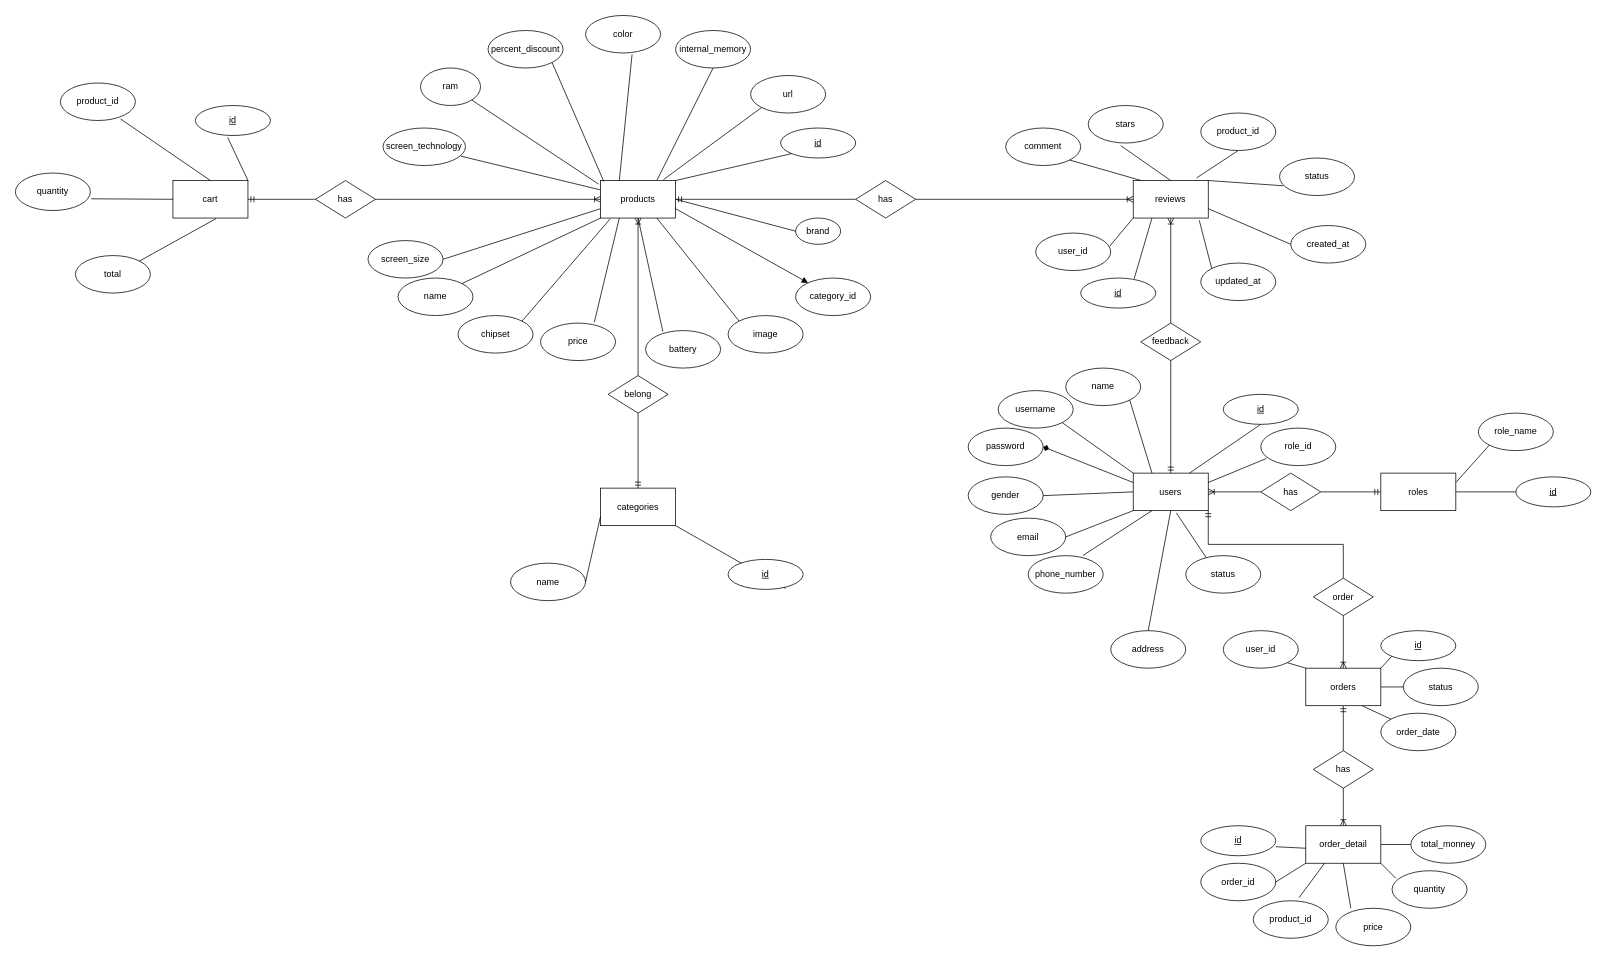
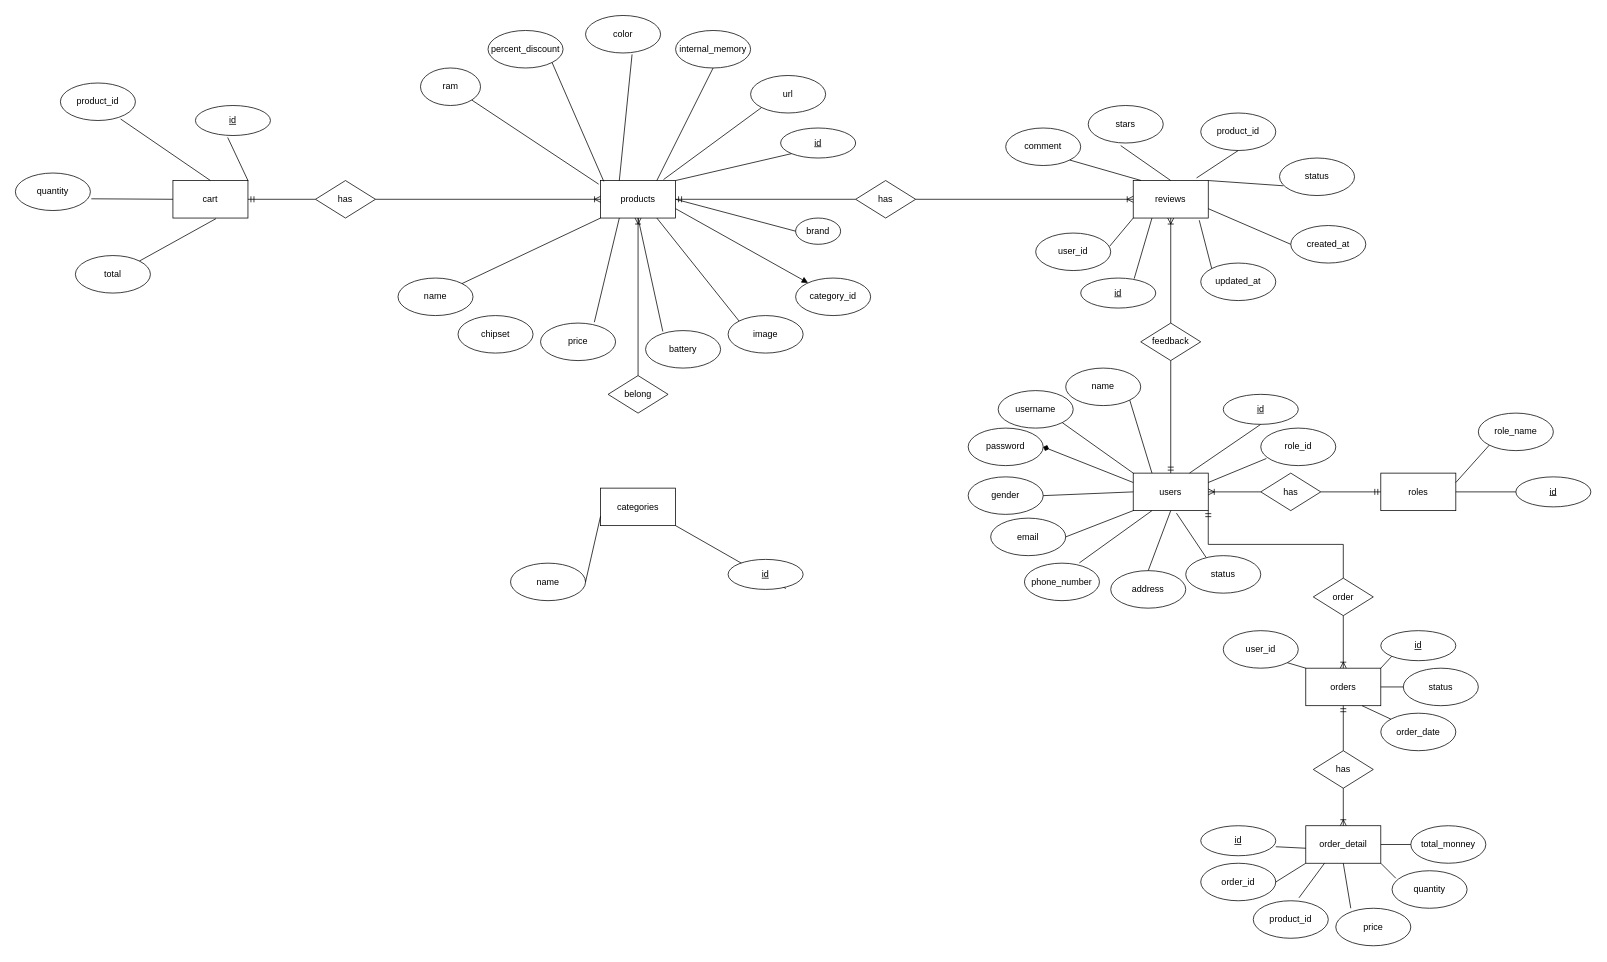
node "screen_technology": removed
edge "screen_technology" -- "products": removed
edge "products" -- "screen_size": removed
node "screen_size": removed
edge "products" -- "chipset": removed
edge "belong" -> "categories": removed
node "phone_number": moved (1065, 574) -> (1062, 582)
node "address": moved (1148, 649) -> (1148, 589)
